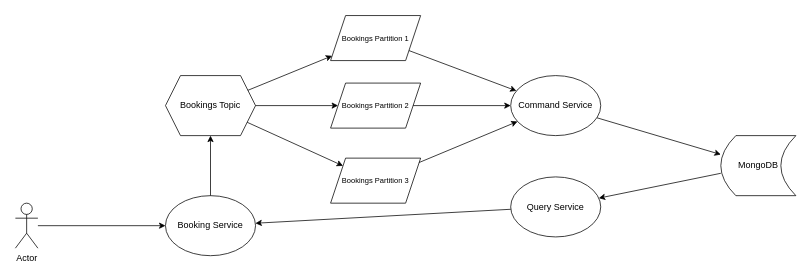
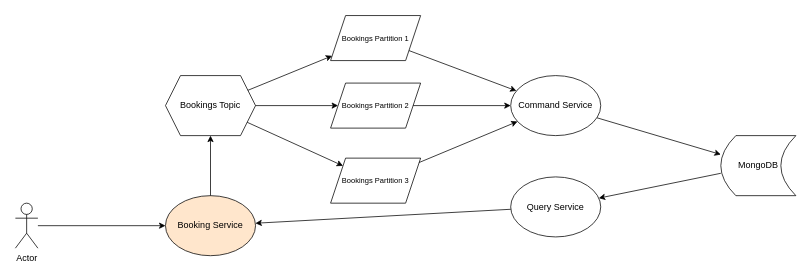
node "Booking Service": fillcolor #ffffff -> #ffe6cc
